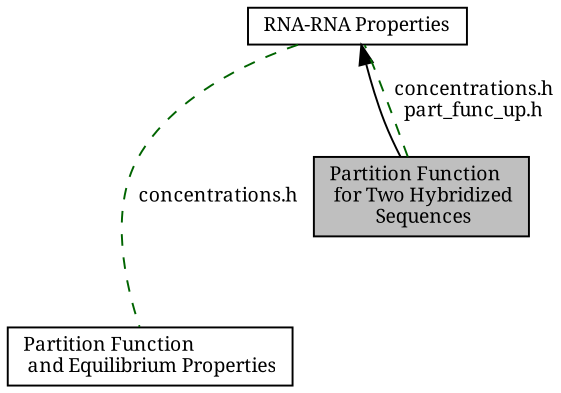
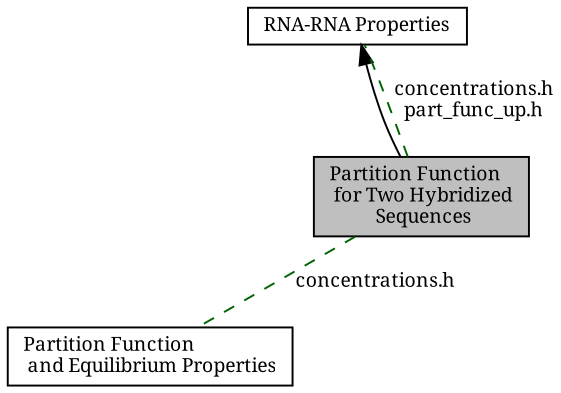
edge "RNA-RNA Properties" -- "Partition Function and Equilibrium Properties": now "Partition Function for Two Hybridized Sequences" -- "Partition Function and Equilibrium Properties"
